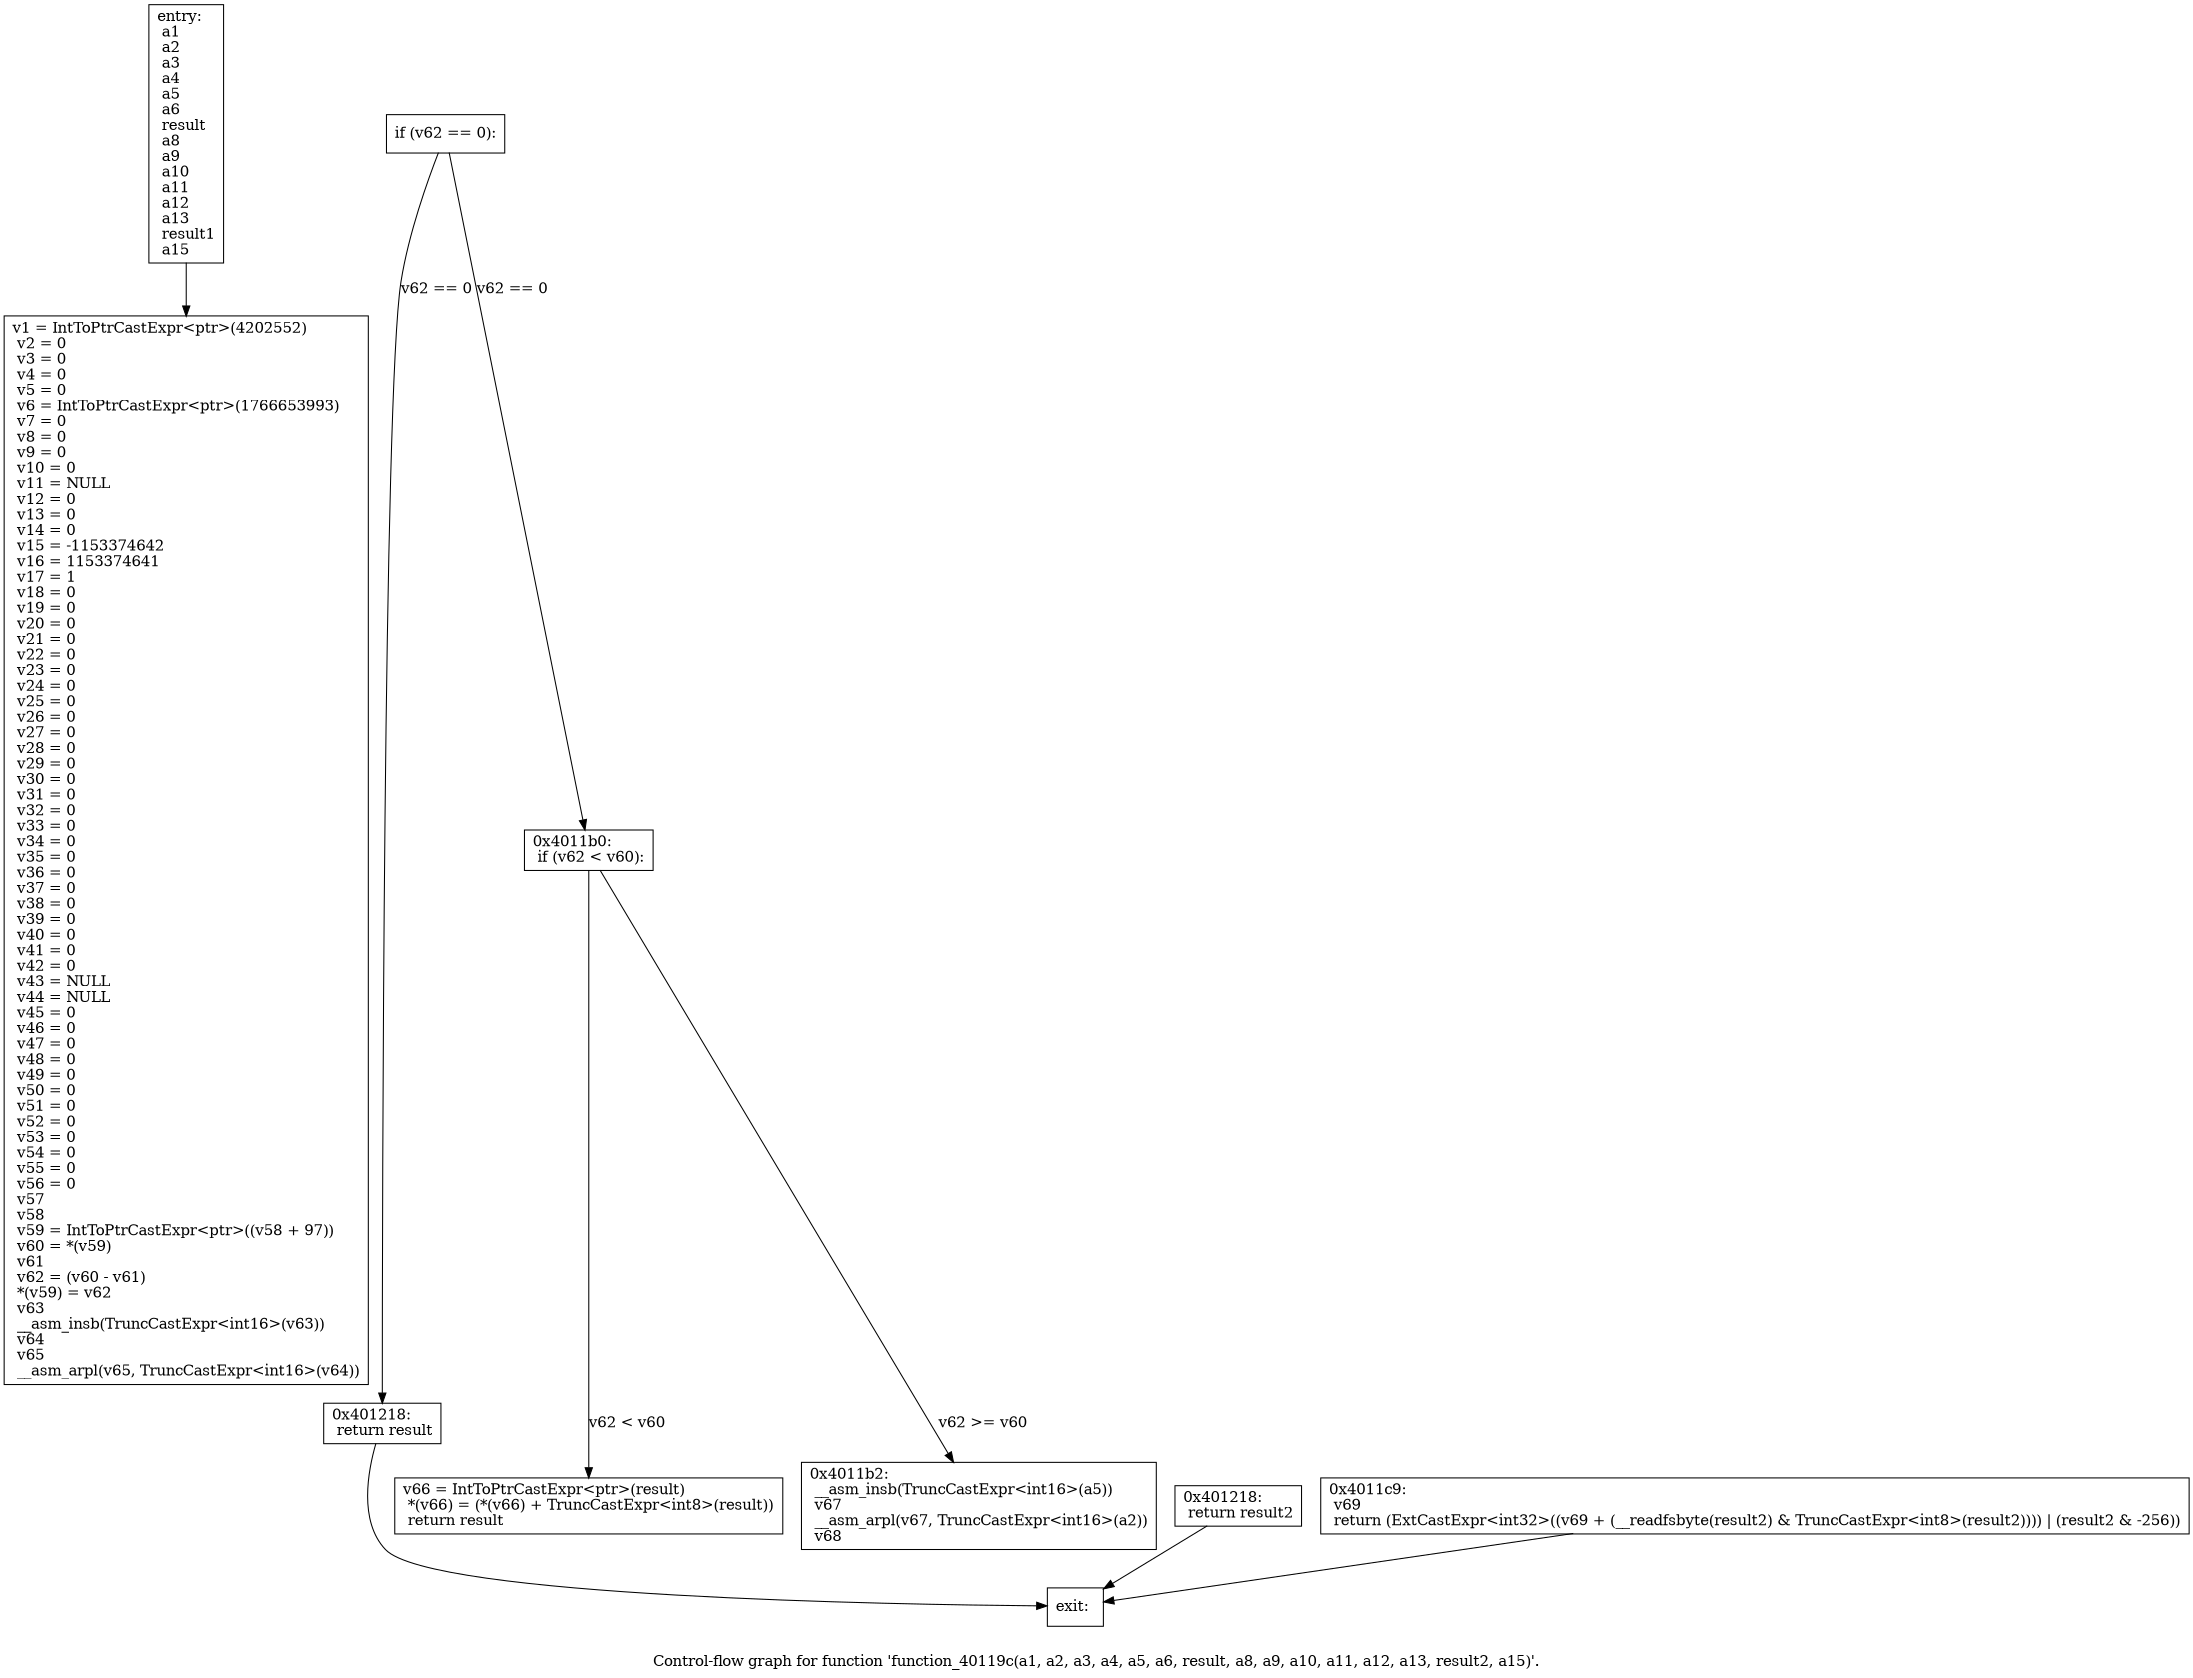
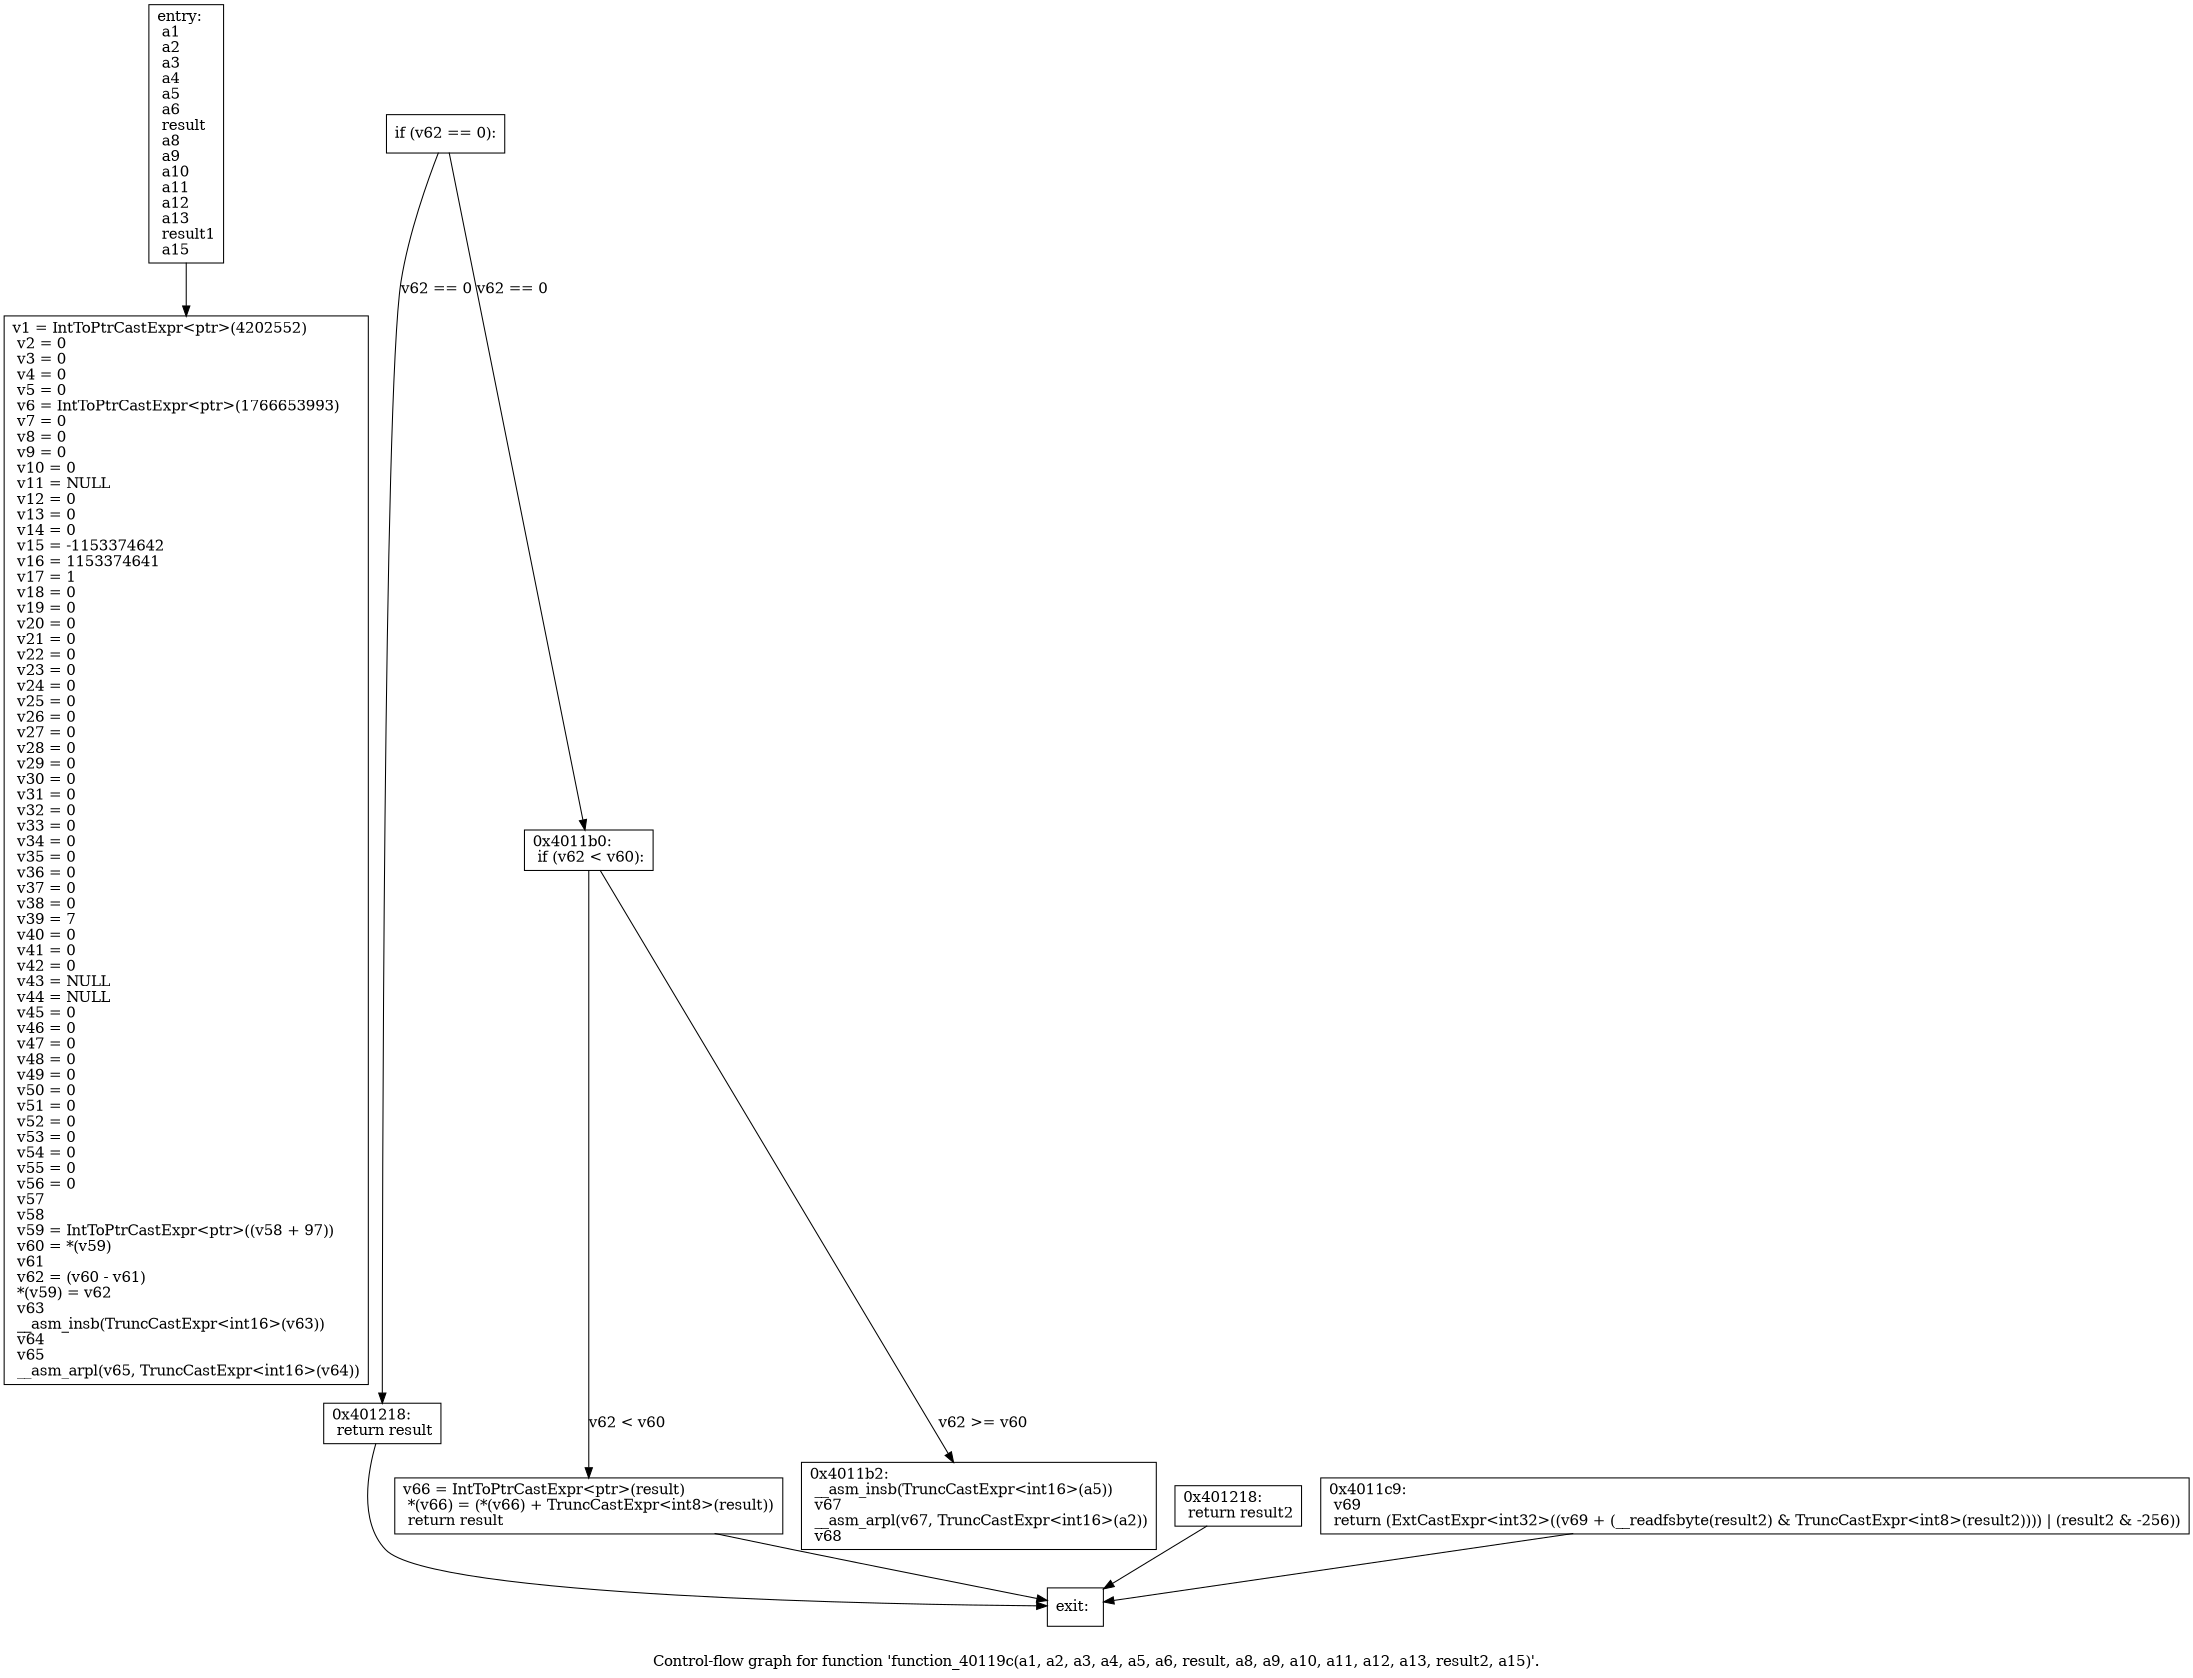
node "v1 = IntToPtrCastExpr<ptr>(4202552)": text "v39 = 0" -> "v39 = 7"
edge "v66 = IntToPtrCastExpr<ptr>(result)" -> "exit:": added
